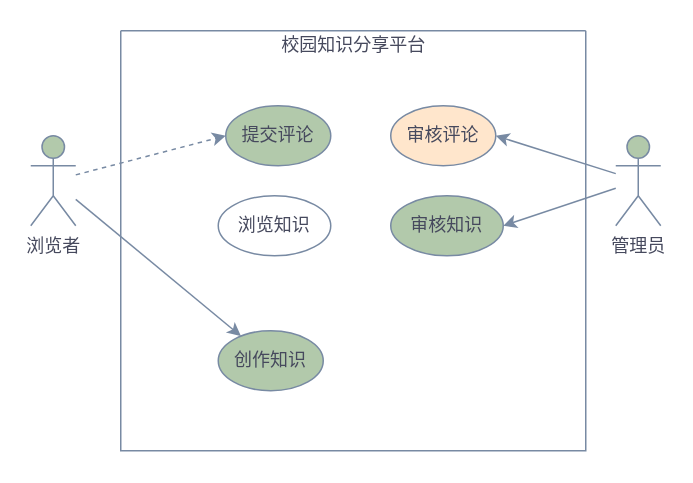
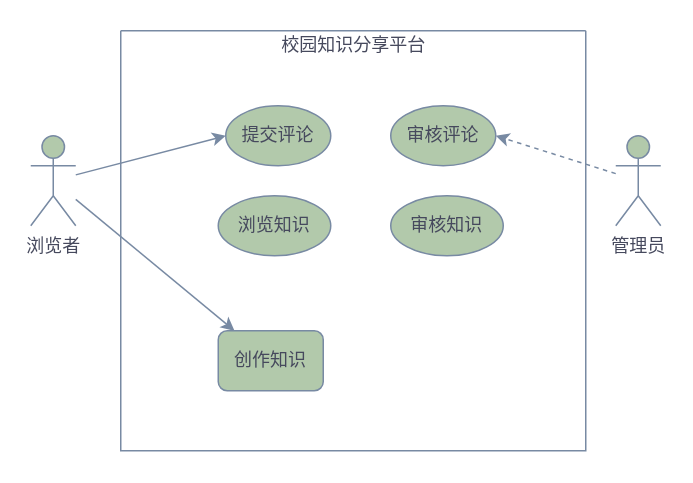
node "审核评论": fillcolor #ffe6cc -> #b2c9ab
edge "管理员" -> "审核评论": style solid -> dashed
edge "浏览者" -> "提交评论": style dashed -> solid
edge "管理员" -> "审核知识": removed
node "浏览知识": fillcolor #ffffff -> #b2c9ab
node "创作知识": shape ellipse -> rounded rectangle
